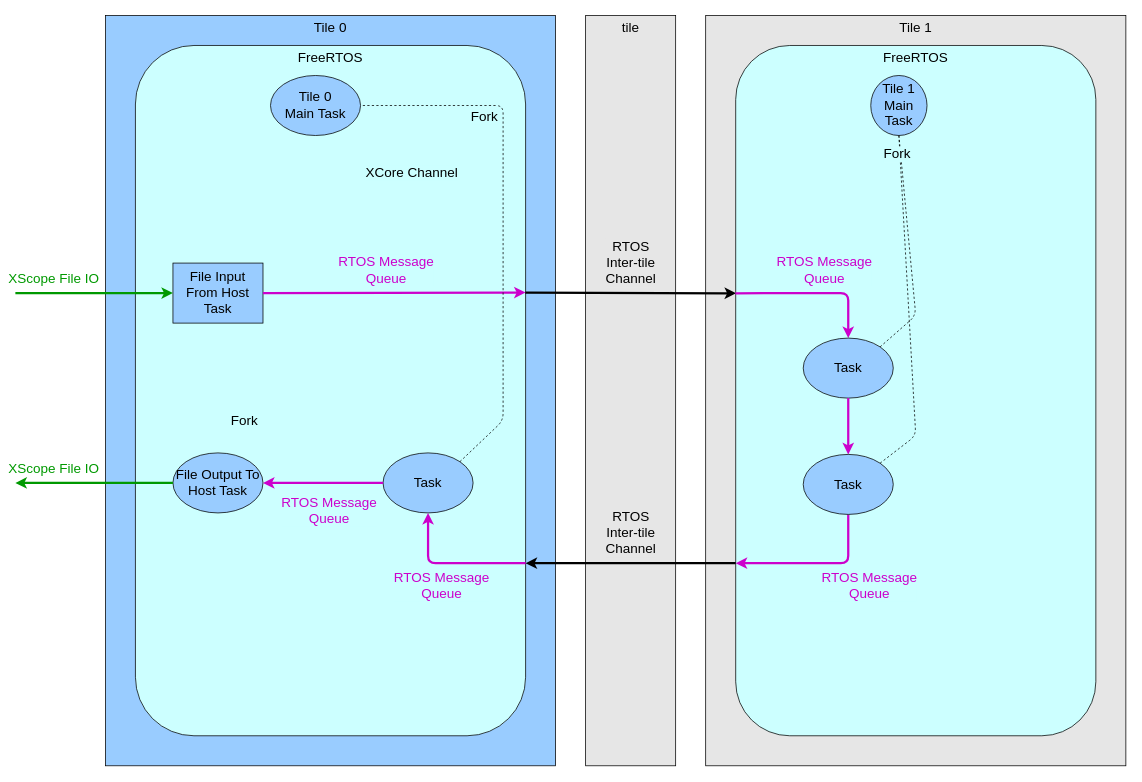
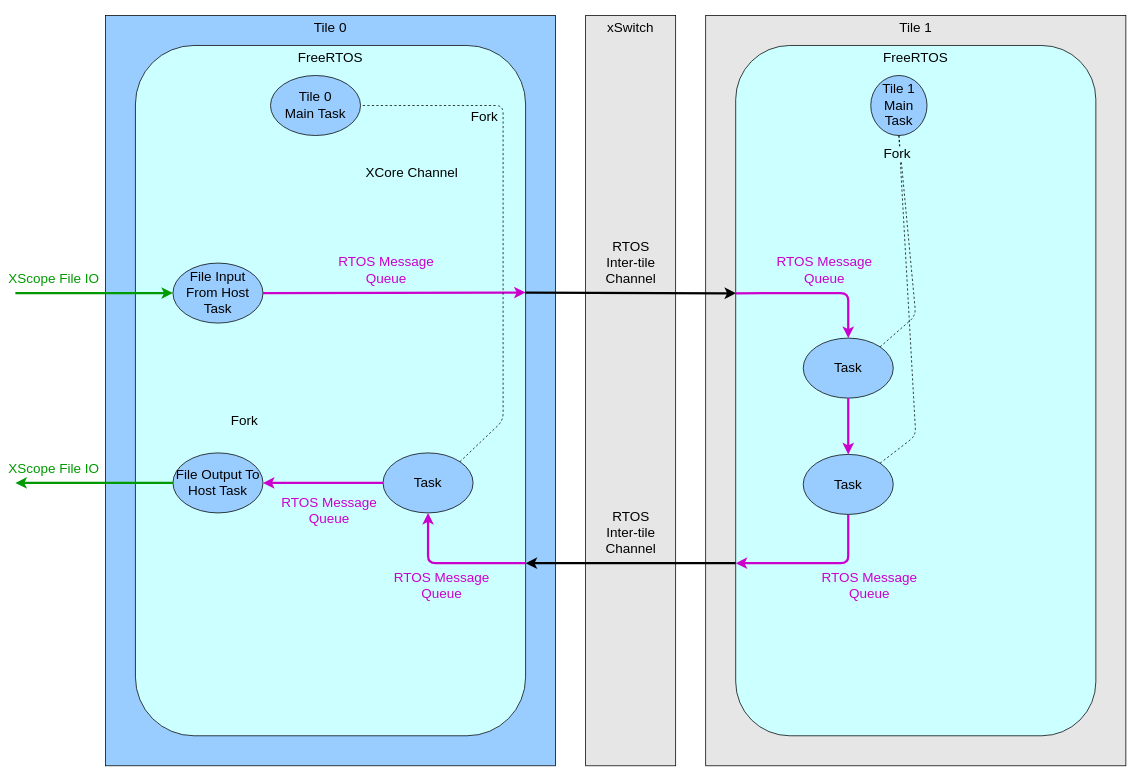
node "tile": label "tile" -> "xSwitch"
node "File Input From Host Task": shape rectangle -> ellipse
